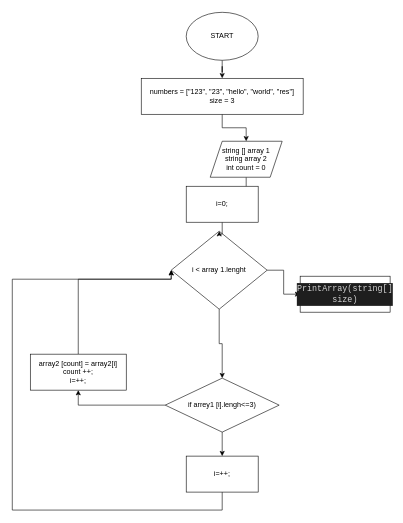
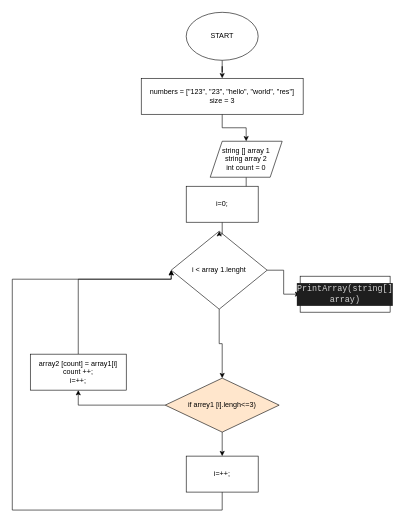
node "PrintArray(string[] size)": label "PrintArray(string[] size)" -> "PrintArray(string[] array)"
node "array2 [count] = array2[i] count ++; i=++;": label "array2 [count] = array2[i] count ++; i=++;" -> "array2 [count] = array1[i] count ++; i=++;"
node "if arrey1 [i].lengh<=3)": fillcolor #ffffff -> #ffe6cc
